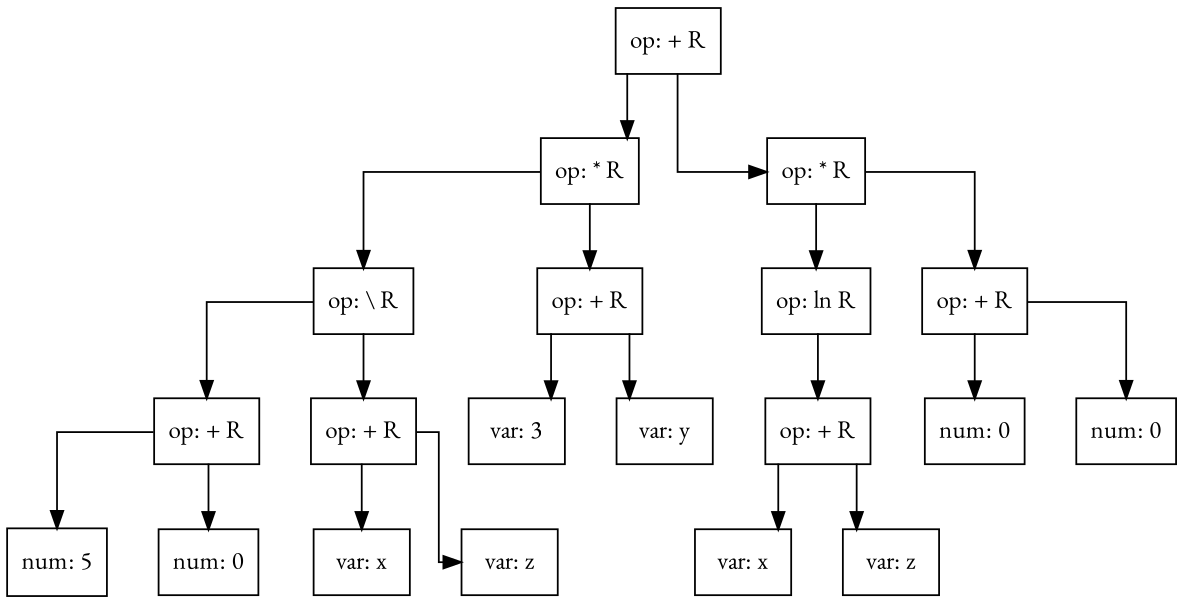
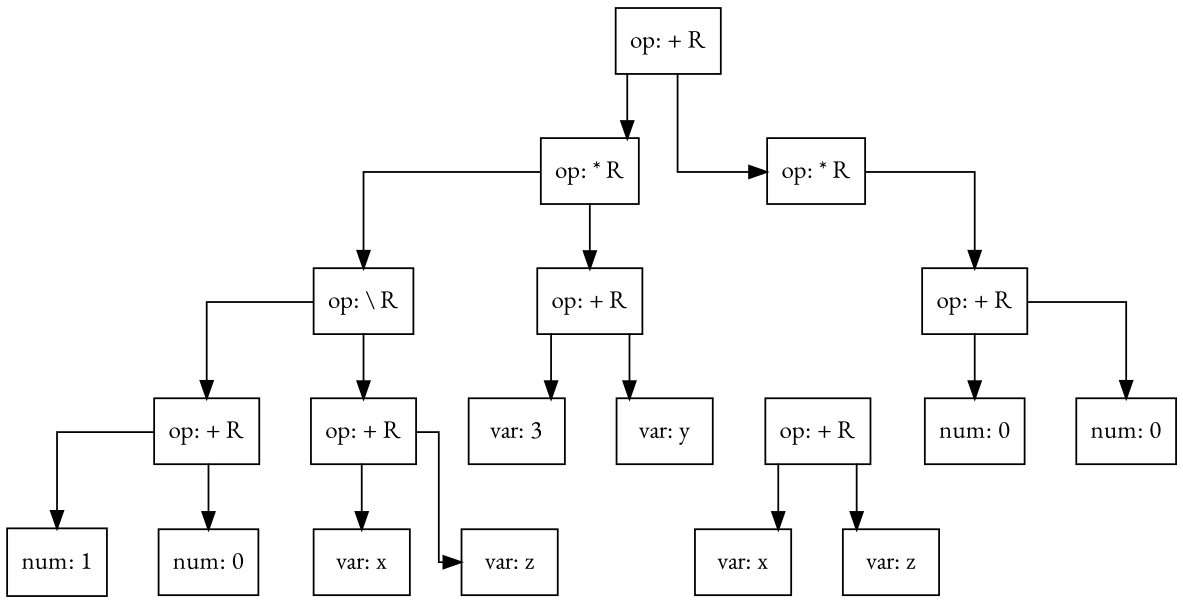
node "op: ln R": removed
node "num: 5": label "num: 5" -> "num: 1"
